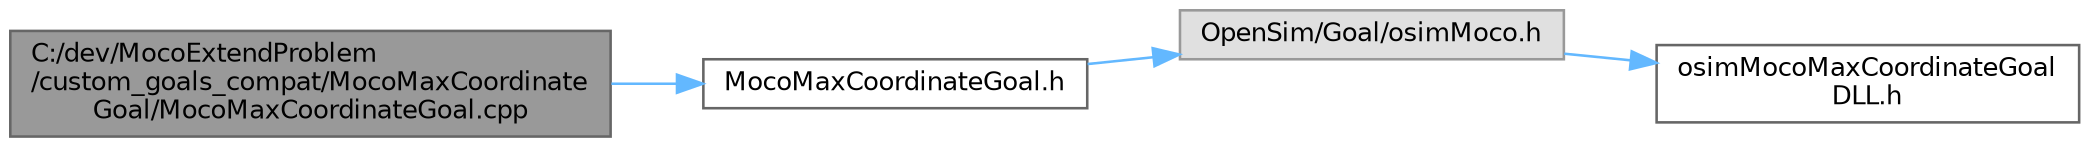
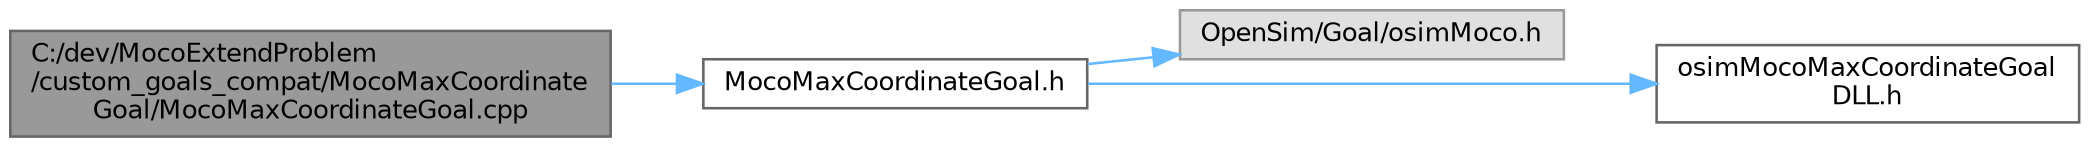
edge "OpenSim/Goal/osimMoco.h" -> "osimMocoMaxCoordinateGoal DLL.h": now "MocoMaxCoordinateGoal.h" -> "osimMocoMaxCoordinateGoal DLL.h"
